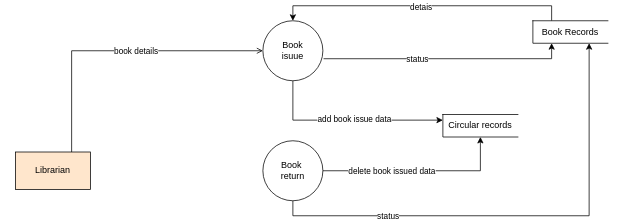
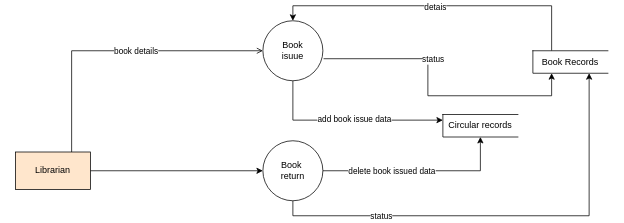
node "Book Records": moved (570, 32) -> (570, 62)
edge "Librarian" -> "Book return": added
